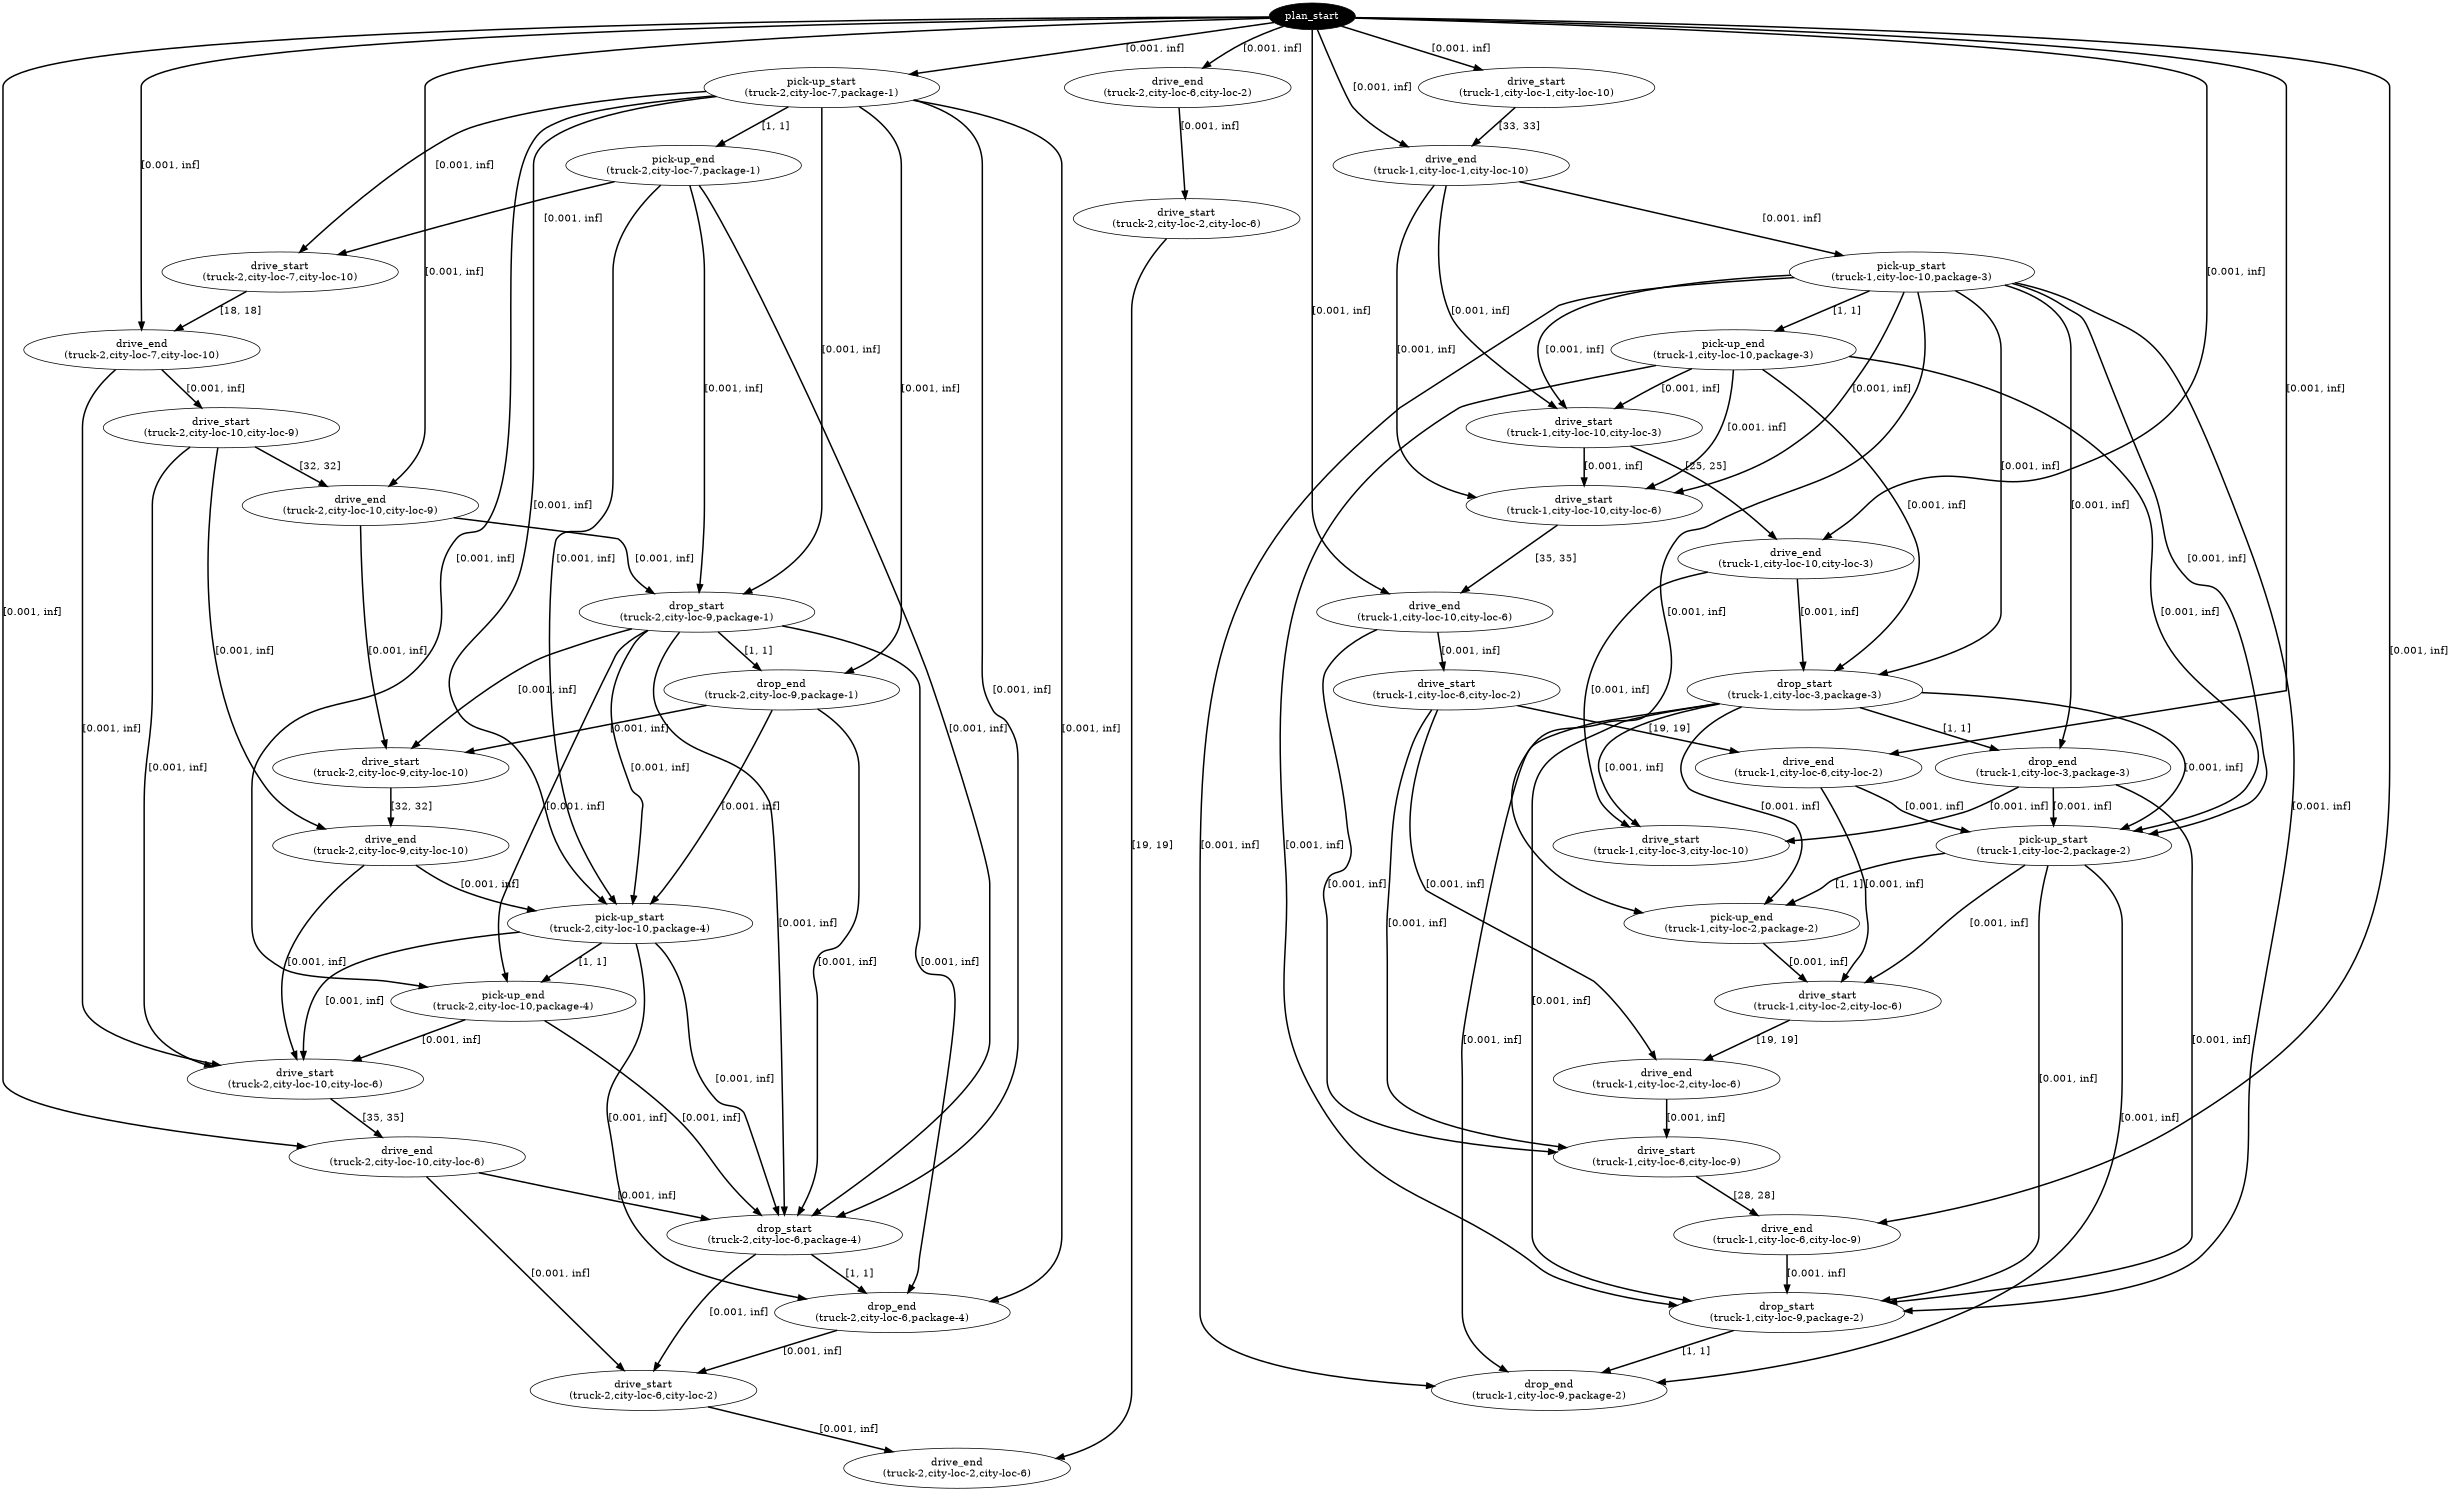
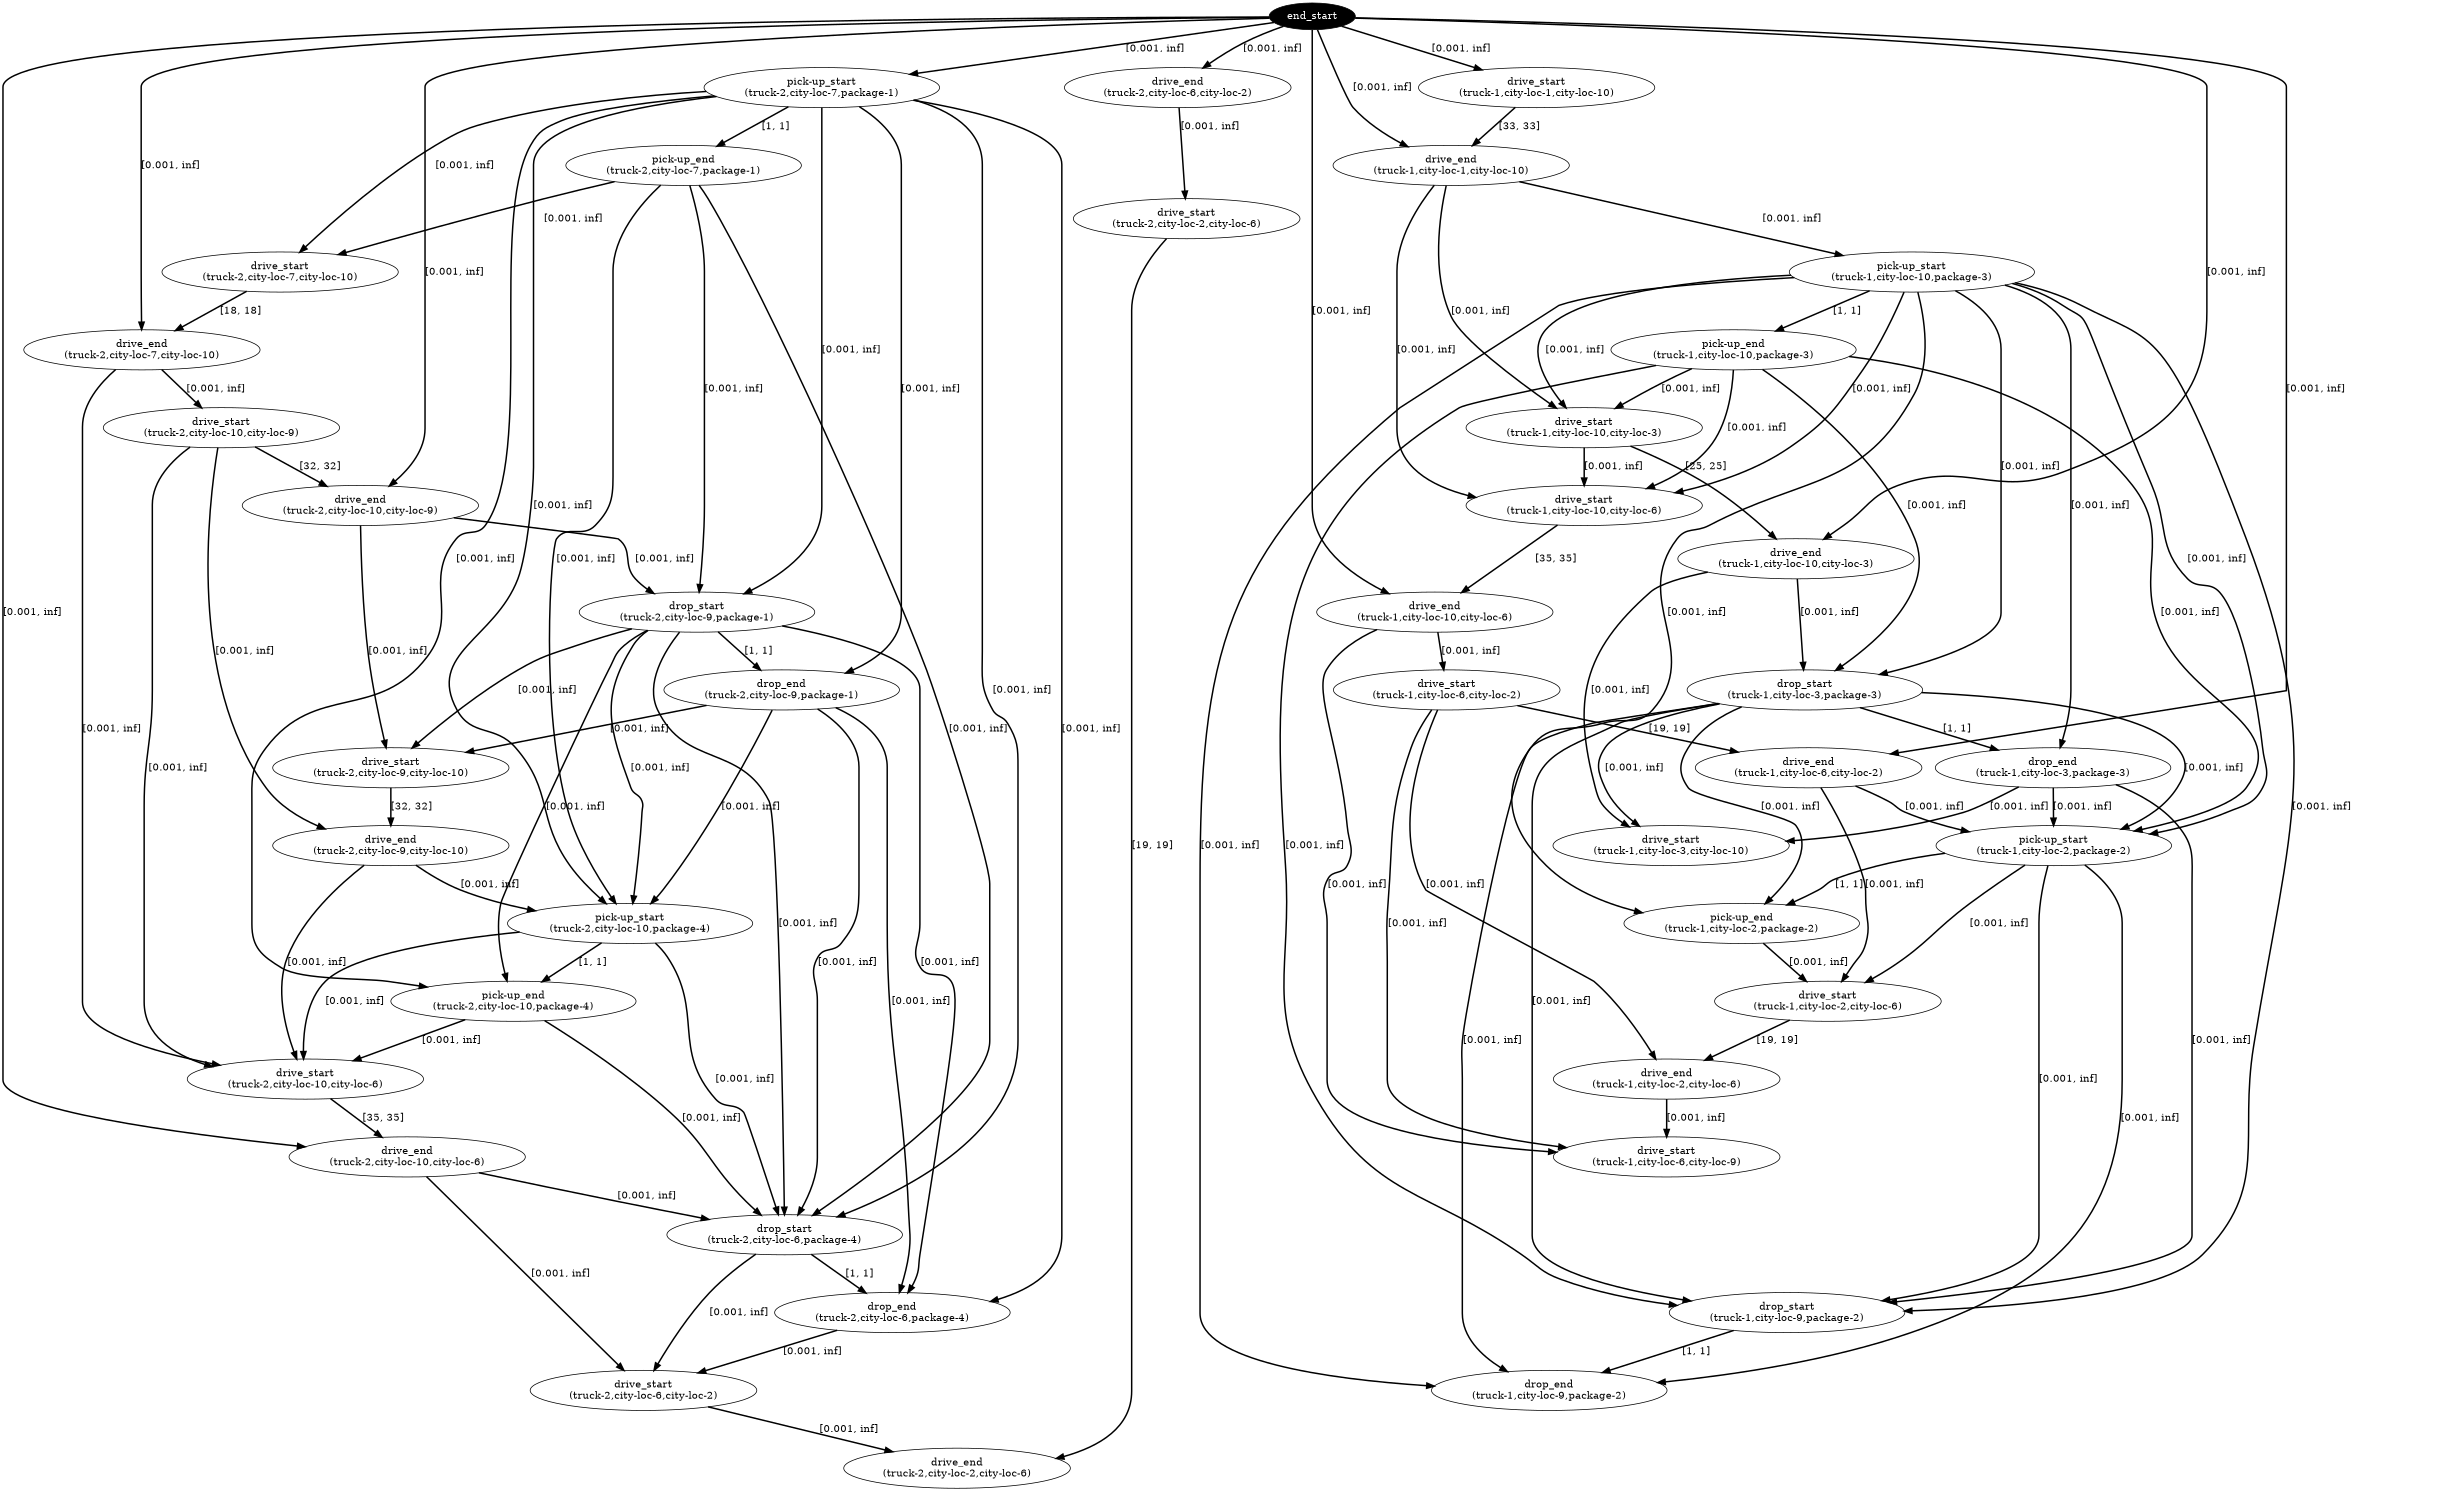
node "plan_start": label "plan_start" -> "end_start"
edge "pick-up_start (truck-2,city-loc-10,package-4)" -> "drop_end (truck-2,city-loc-6,package-4)": now "drop_end (truck-2,city-loc-9,package-1)" -> "drop_end (truck-2,city-loc-6,package-4)"
node "drive_end (truck-1,city-loc-6,city-loc-9)": removed
